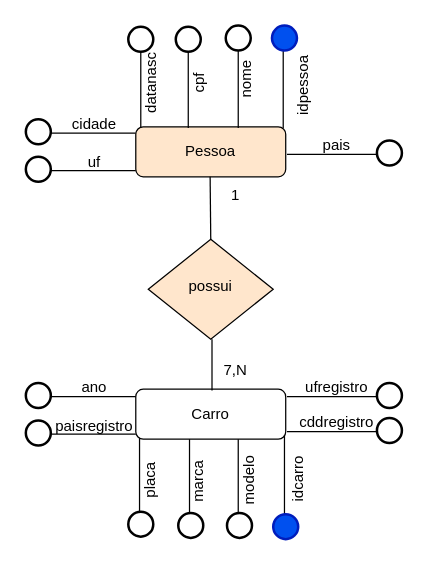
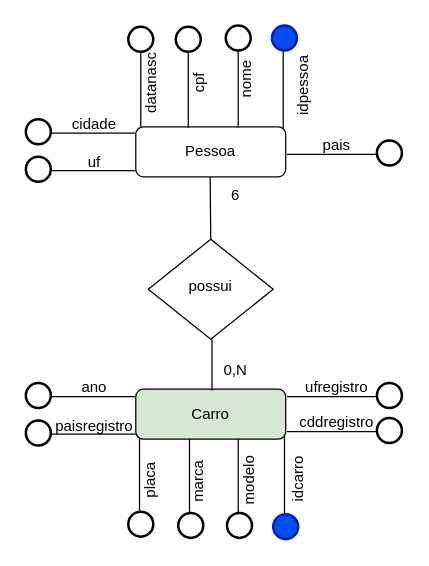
node "Pessoa": fillcolor #ffe6cc -> #ffffff
node "1": label "1" -> "6"
node "possui": fillcolor #ffe6cc -> #ffffff
node "7,N": label "7,N" -> "0,N"
node "Carro": fillcolor #ffffff -> #d5e8d4
